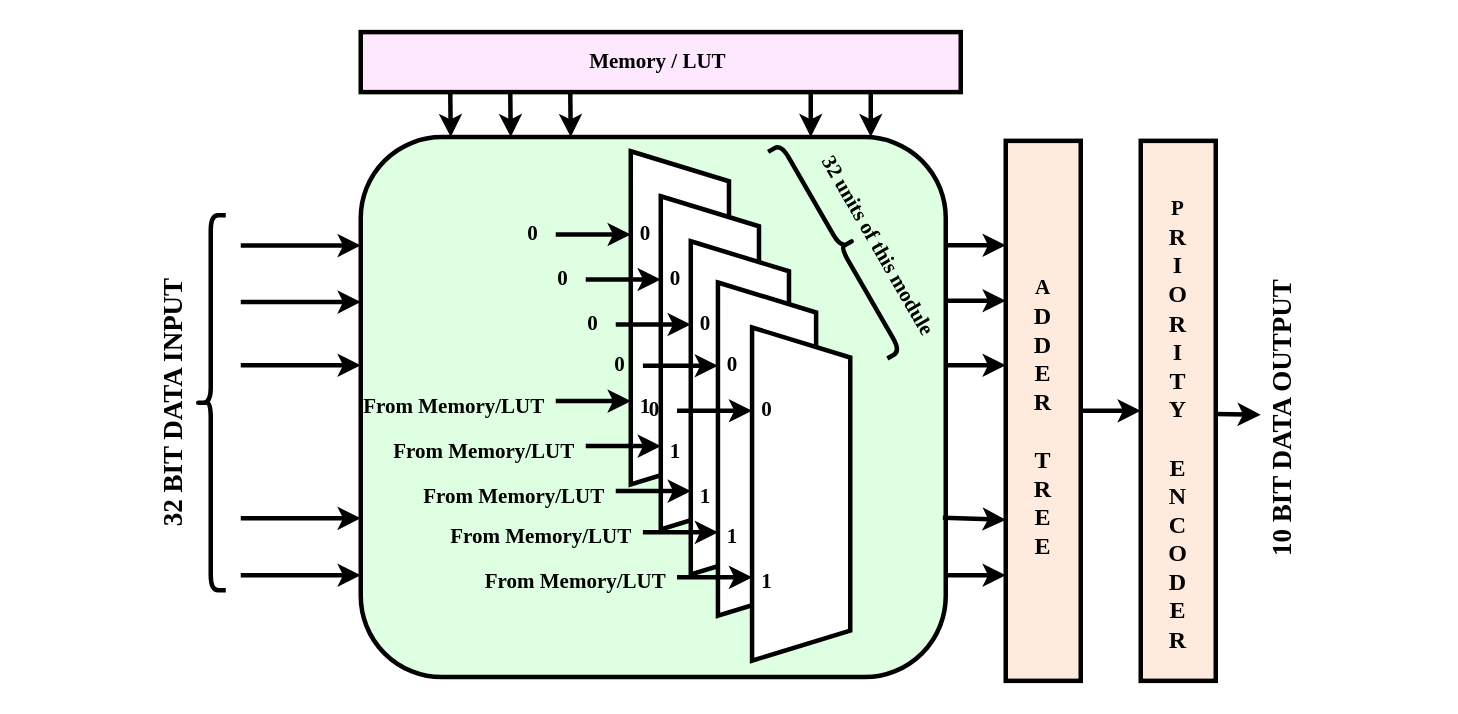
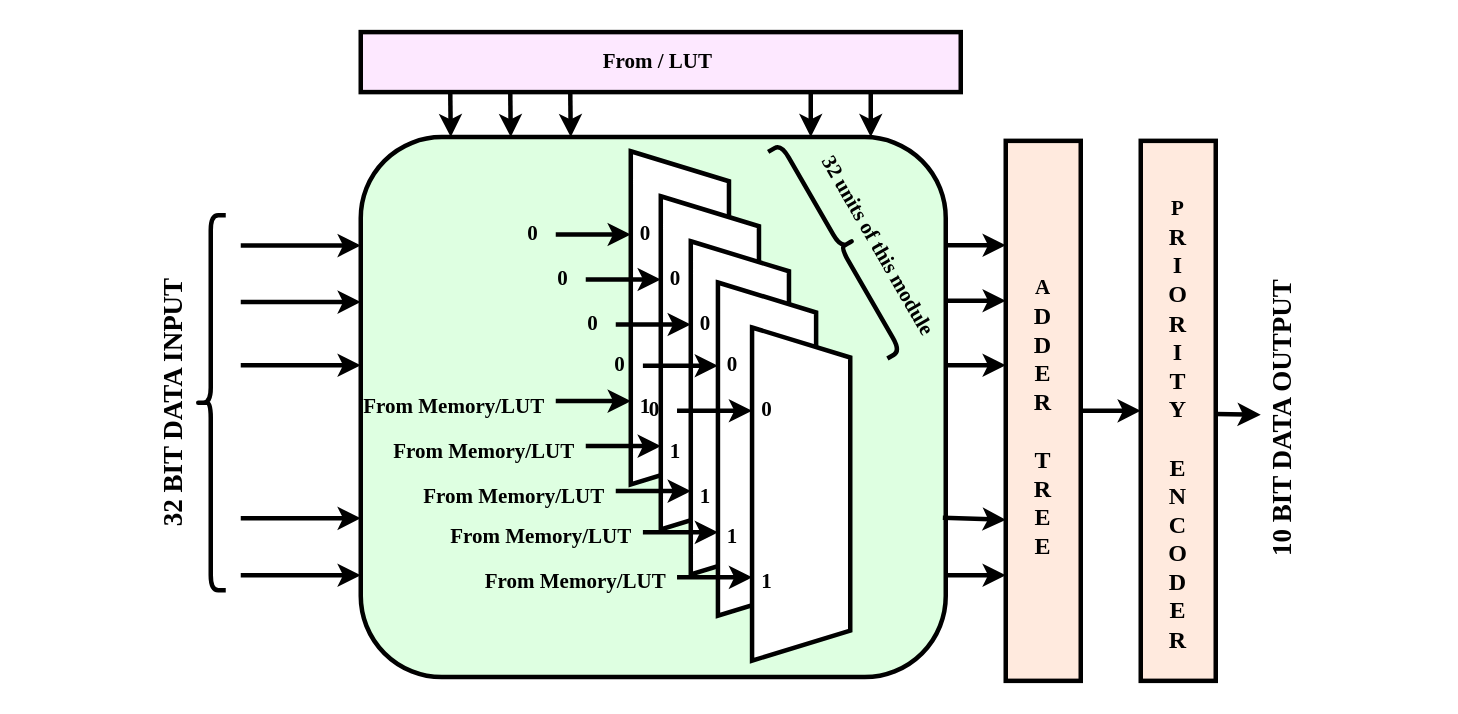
node "Memory / LUT": label "Memory / LUT" -> "From / LUT"
